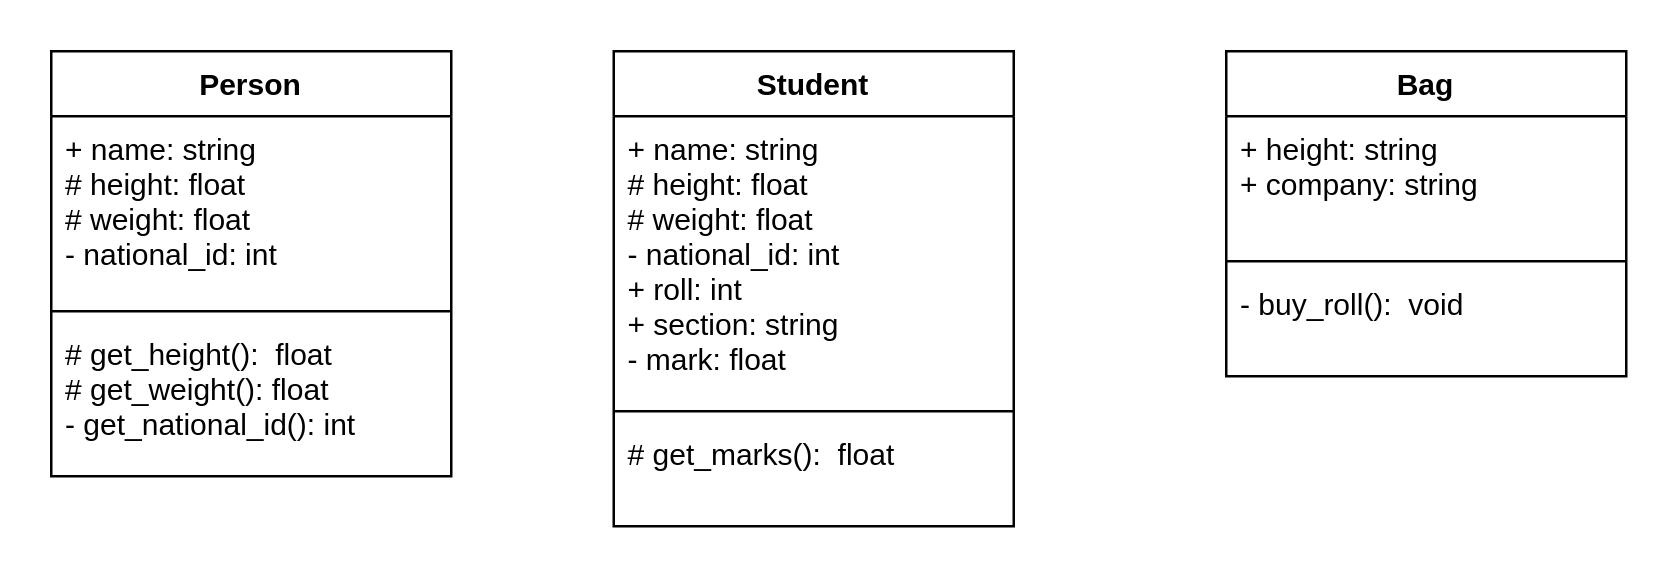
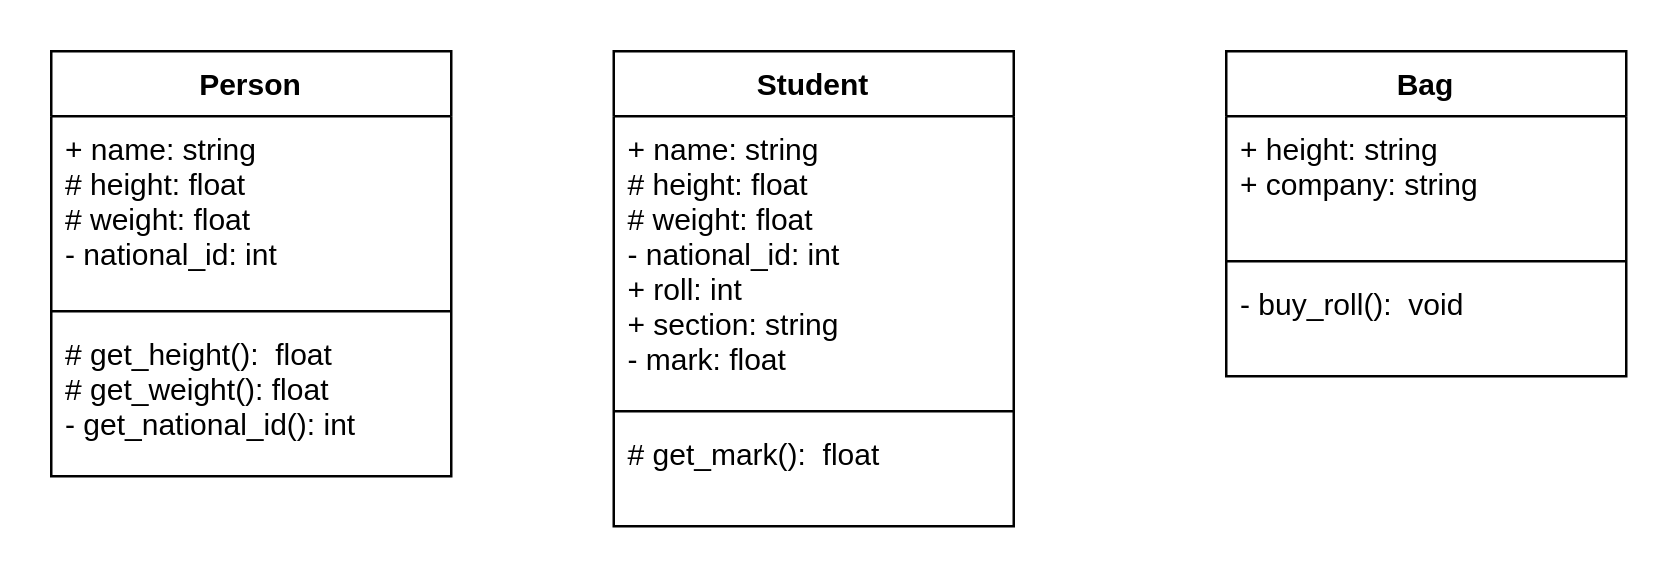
node "# get_marks(): float": label "# get_marks(): float" -> "# get_mark(): float"
